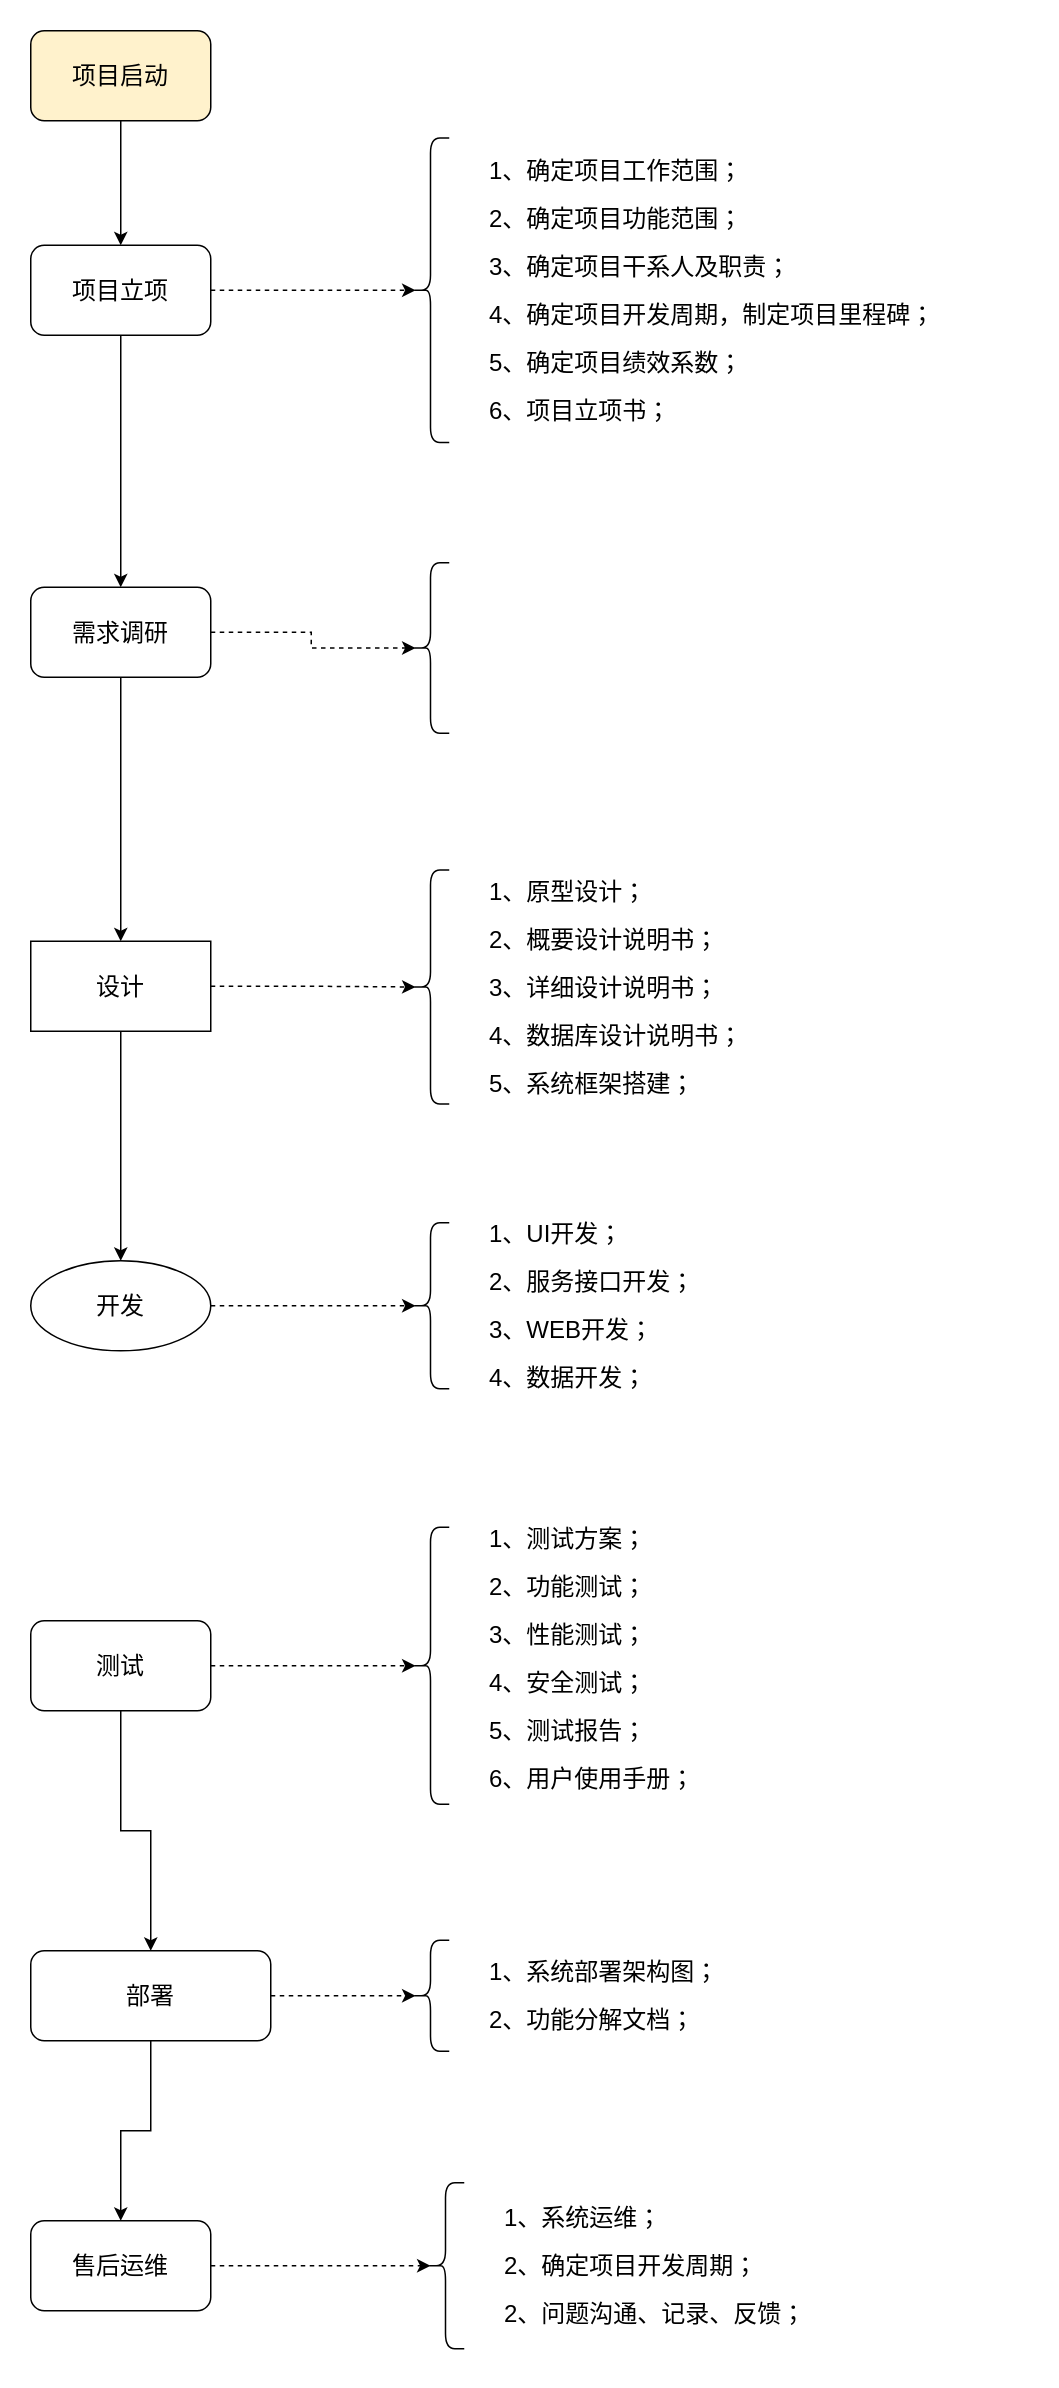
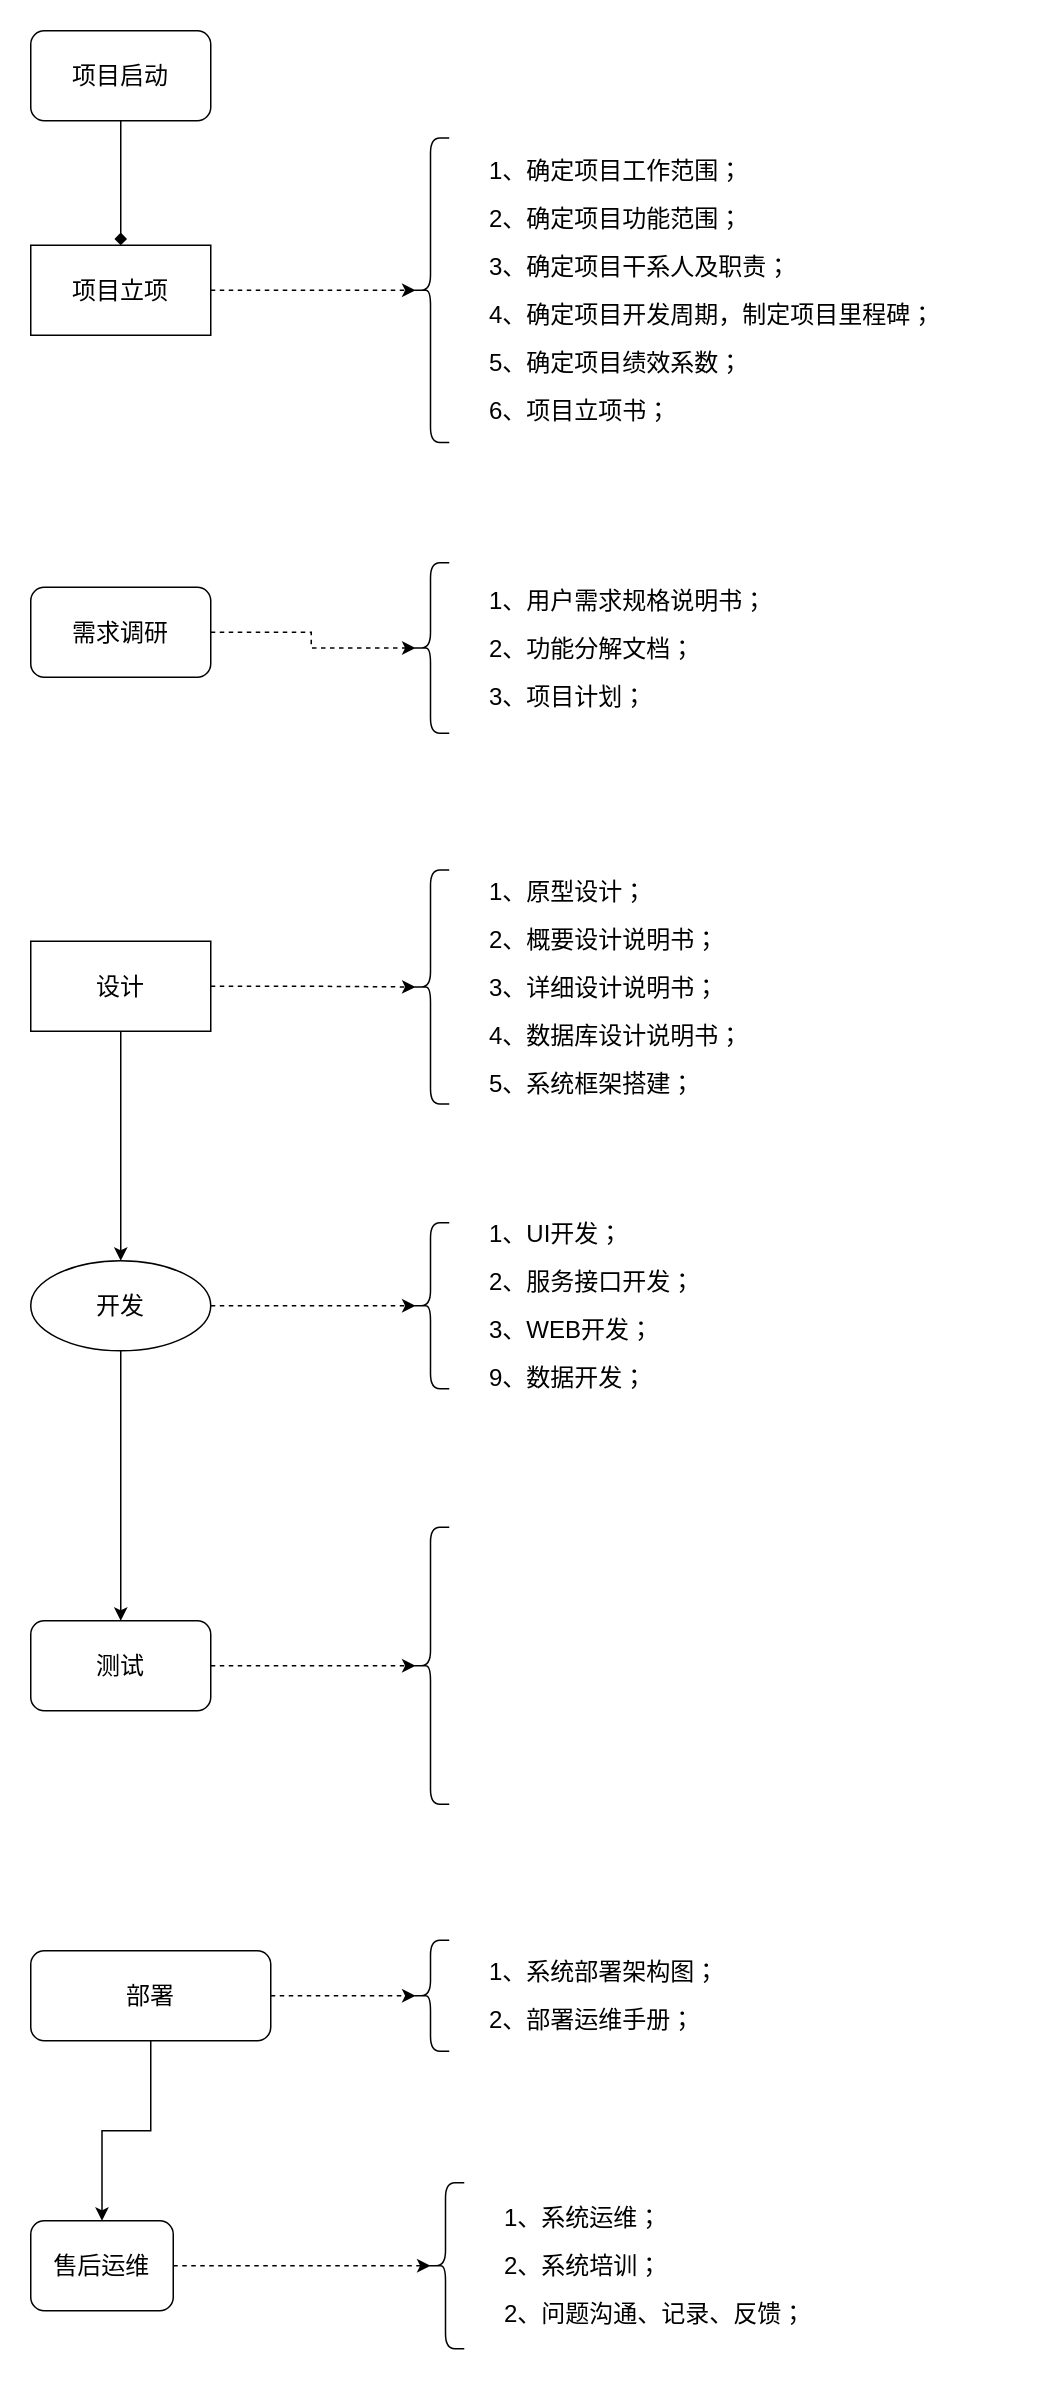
node "项目启动": fillcolor #fff2cc -> #ffffff
edge "项目启动" -> "项目立项": arrowhead classic -> diamond
node "项目立项": shape rounded rectangle -> rectangle
edge "项目立项" -> "需求调研": removed
node "1、用户需求规格说明书； 2、功能分解文档； 3、项目计划；": added
edge "需求调研" -> "设计": removed
node "1、UI开发； 2、服务接口开发； 3、WEB开发； 4、数据开发；": label "1、UI开发； 2、服务接口开发； 3、WEB开发； 4、数据开发；" -> "1、UI开发； 2、服务接口开发； 3、WEB开发； 9、数据开发；"
edge "开发" -> "测试": added
node "1、测试方案； 2、功能测试； 3、性能测试； 4、安全测试； 5、测试报告； 6、用户使用手册；": removed
edge "测试" -> "部署": removed
node "1、系统部署架构图； 2、功能分解文档；": label "1、系统部署架构图； 2、功能分解文档；" -> "1、系统部署架构图； 2、部署运维手册；"
node "售后运维": size 180x90 -> 143x90
node "1、系统运维； 2、确定项目开发周期； 2、问题沟通、记录、反馈；": label "1、系统运维； 2、确定项目开发周期； 2、问题沟通、记录、反馈；" -> "1、系统运维； 2、系统培训； 2、问题沟通、记录、反馈；"
